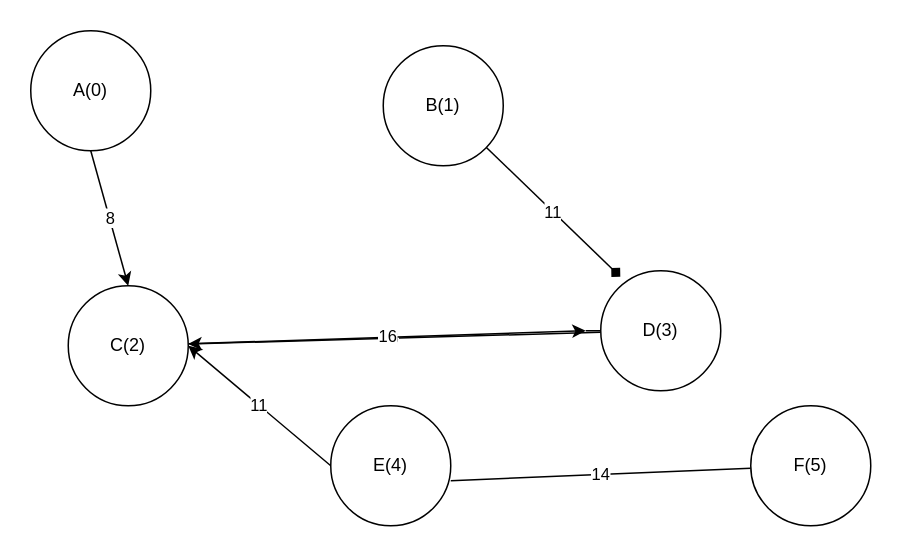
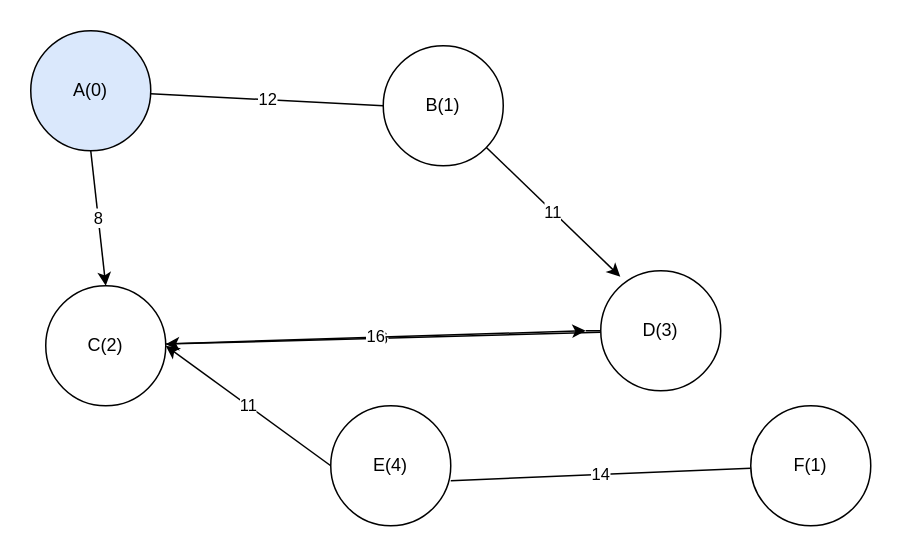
node "A(0)": fillcolor #ffffff -> #dae8fc
edge "A(0)" -- "B(1)": added, label "12"
edge "B(1)" -> "D(3)": arrowhead diamond -> classic
node "C(2)": moved (128, 346) -> (106, 346)
node "F(5)": label "F(5)" -> "F(1)"
